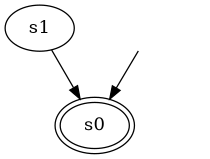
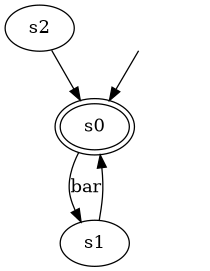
node "s2": added
edge "s0" -> "s1": added, label "bar"
